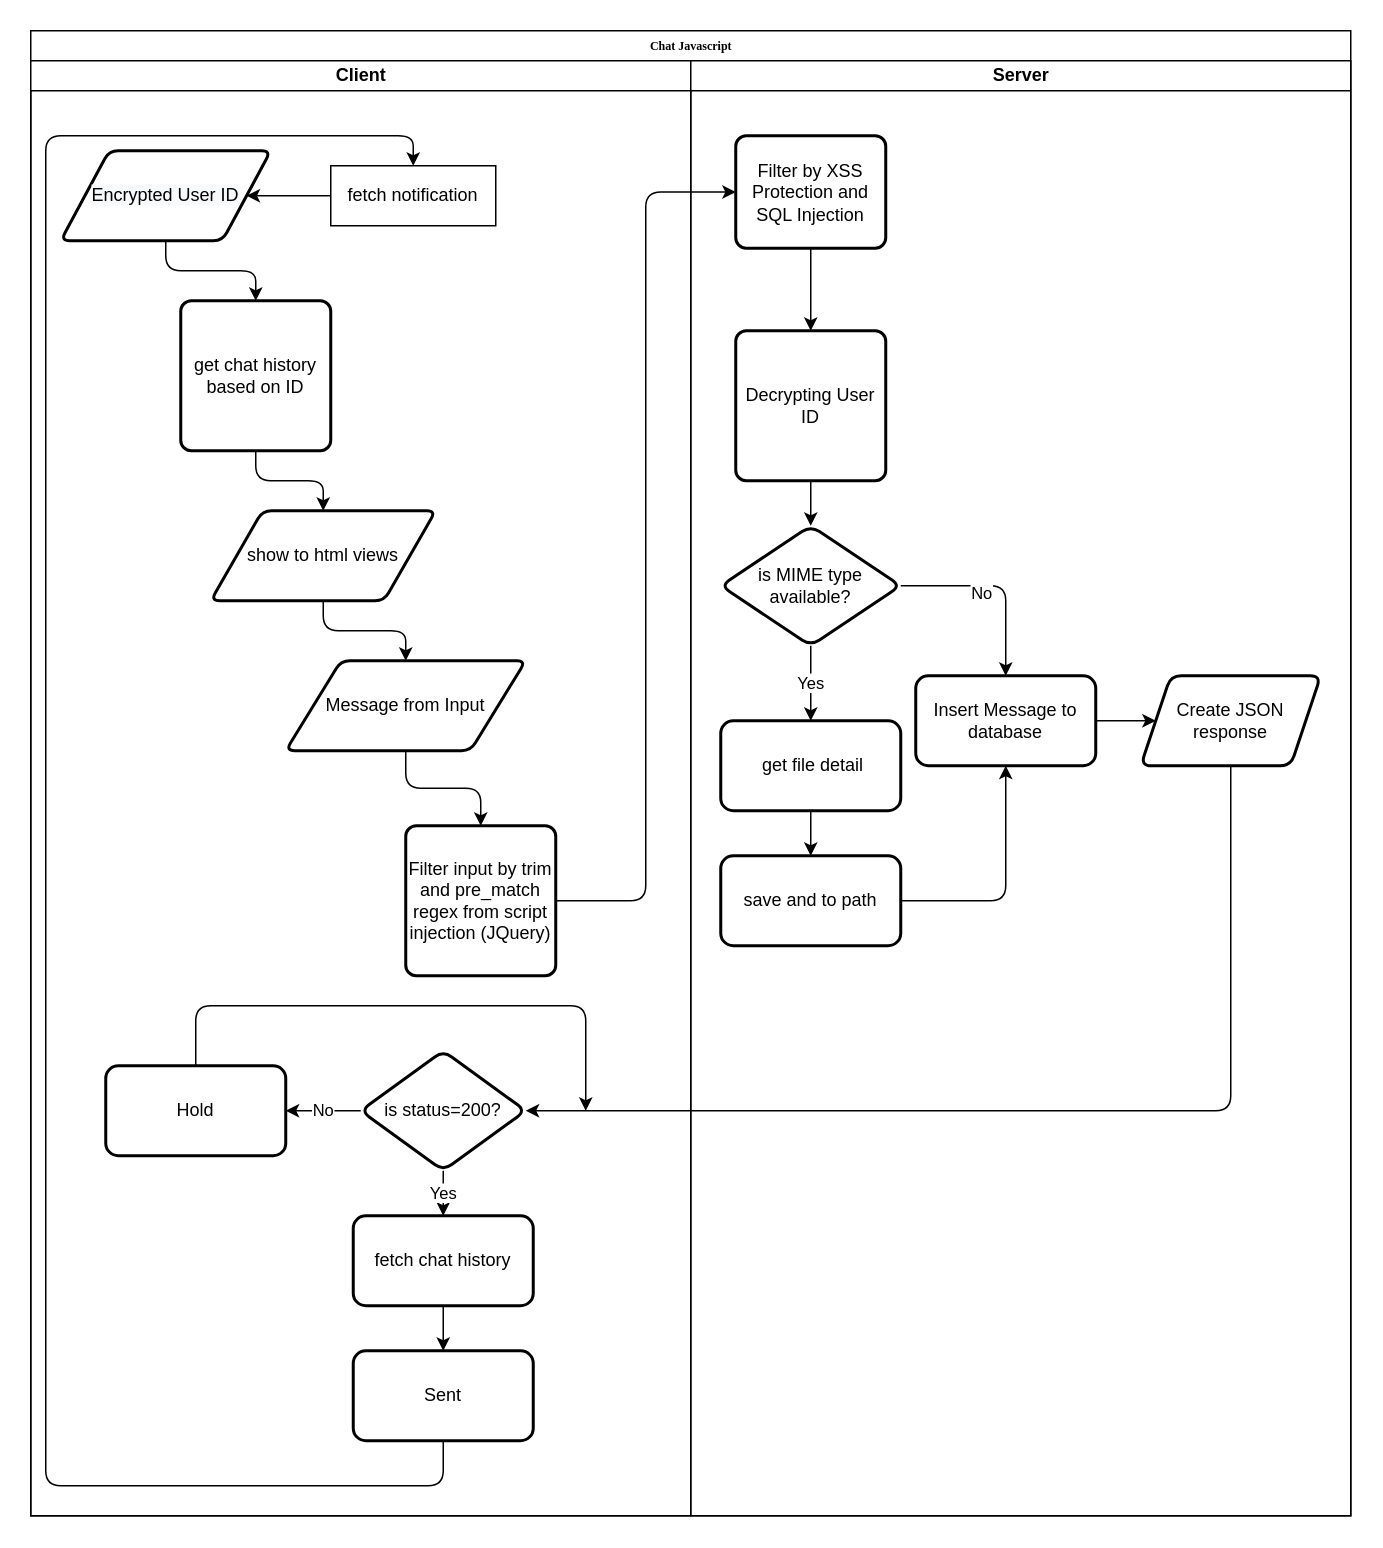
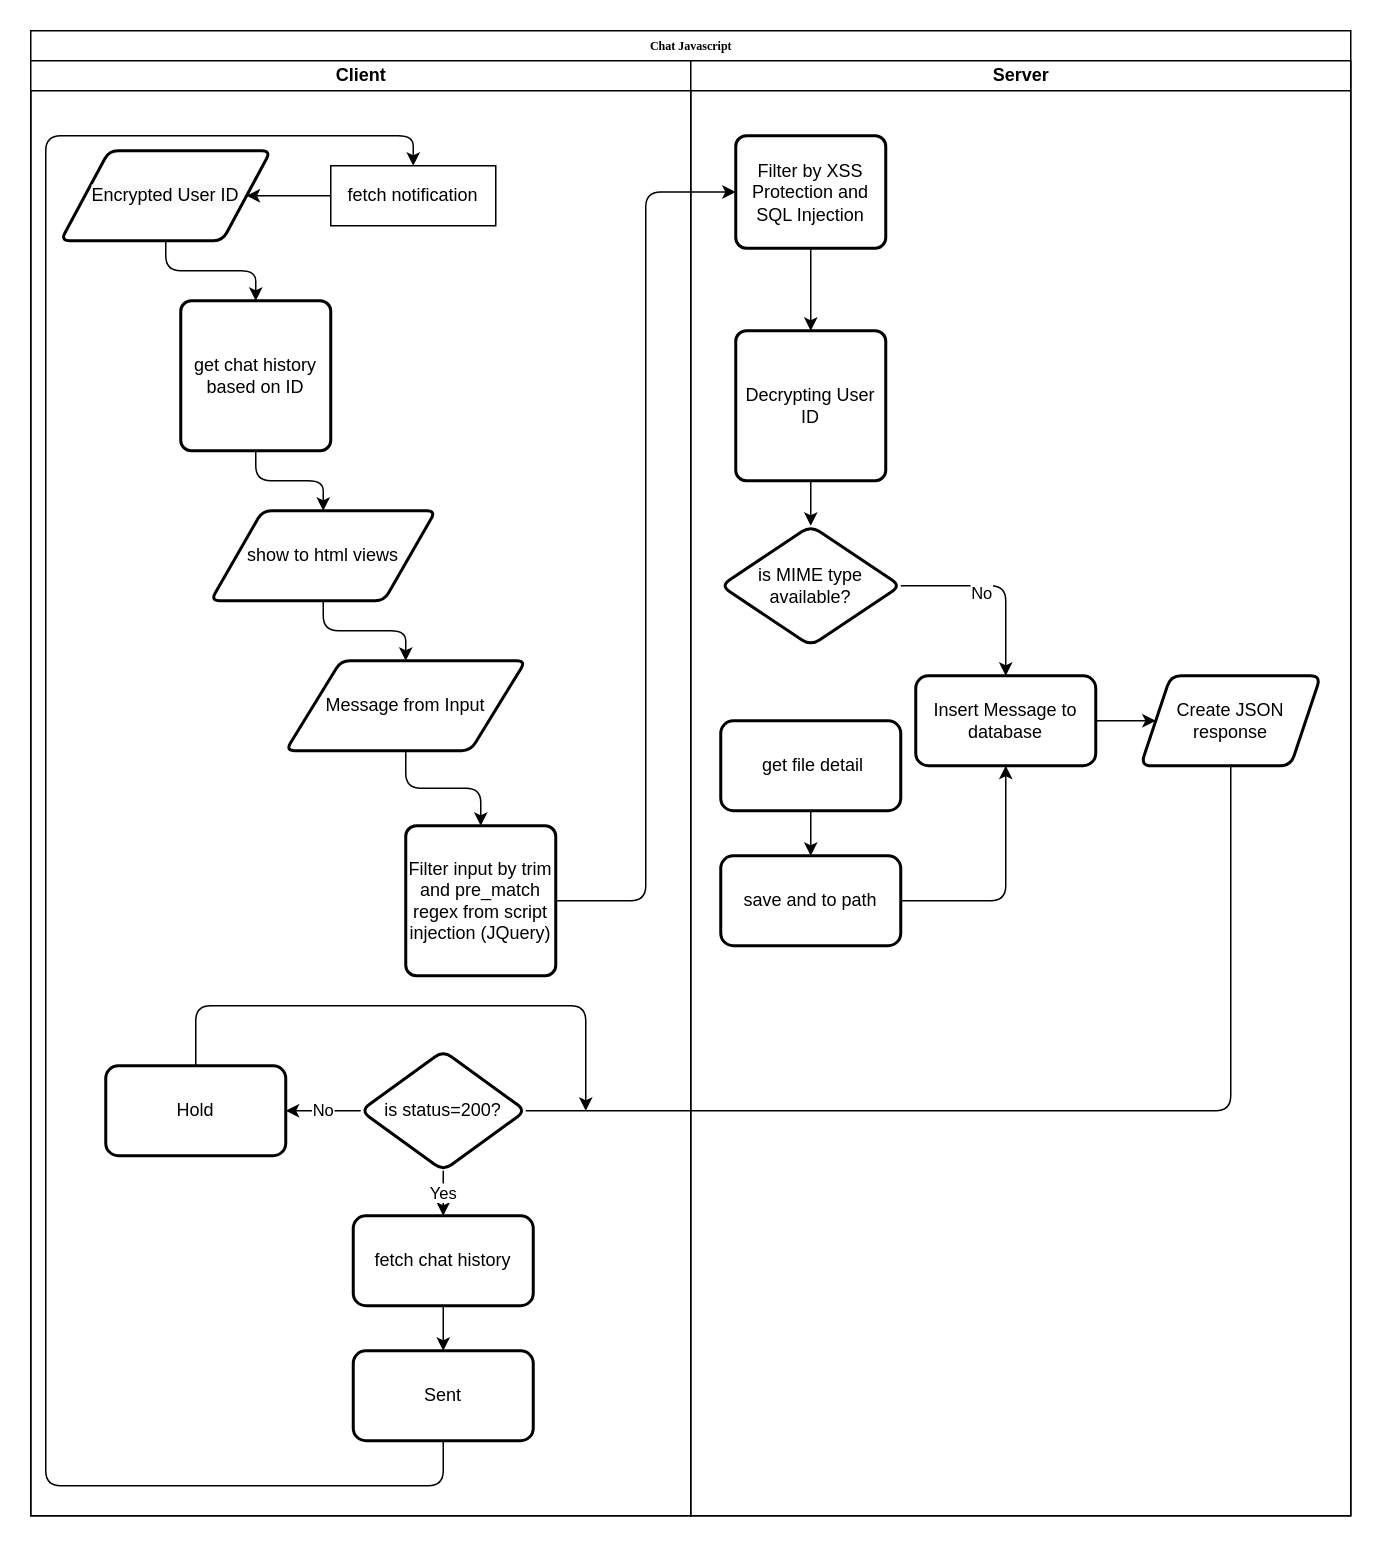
edge "is MIME type available?" -> "get file detail": removed, label "Yes"
edge "Create JSON response" -> "is status=200?": arrowhead classic -> none
